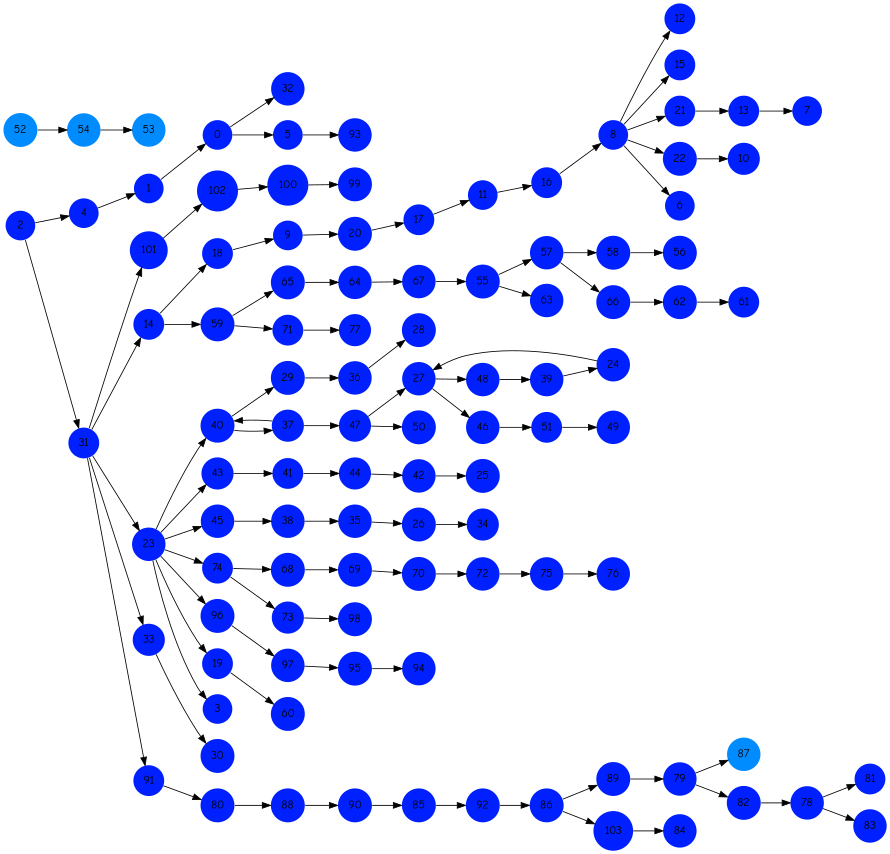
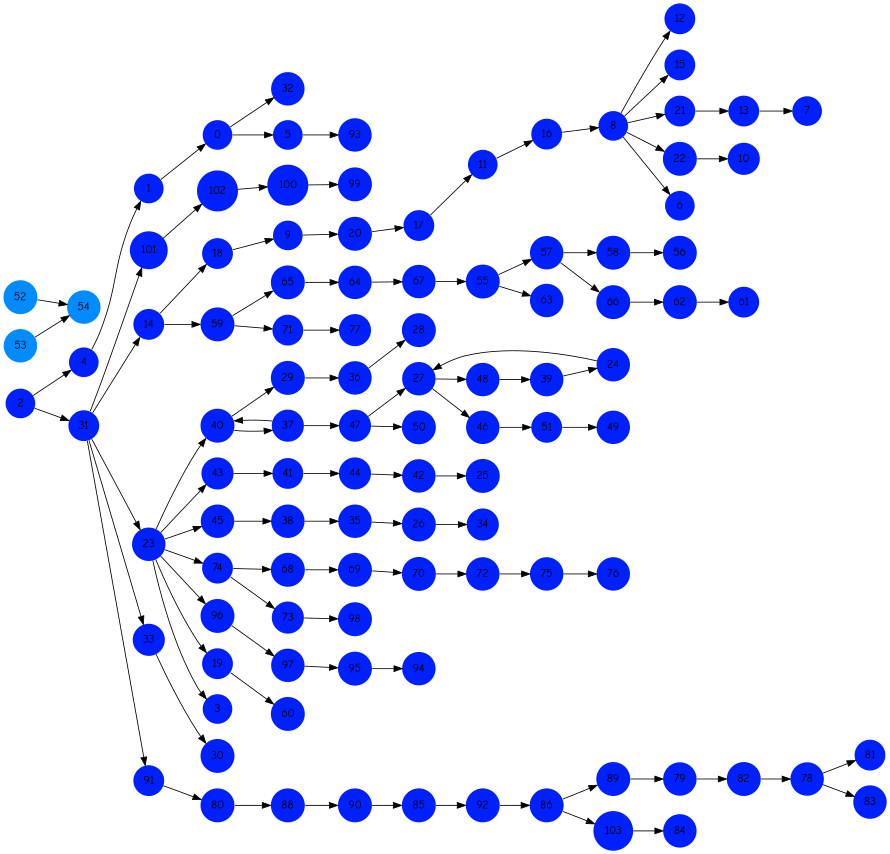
edge "54" -> "53": reversed
node "87": removed
